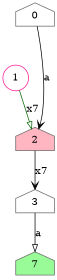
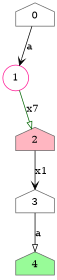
edge "0" -> "2": now "0" -> "1"
edge "2" -> "3": label "x7" -> "x1"
node "7": label "7" -> "4"
